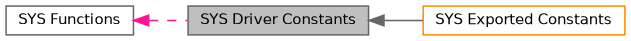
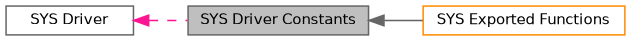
node "SYS Functions": label "SYS Functions" -> "SYS Driver"
node "SYS Exported Constants": label "SYS Exported Constants" -> "SYS Exported Functions"
